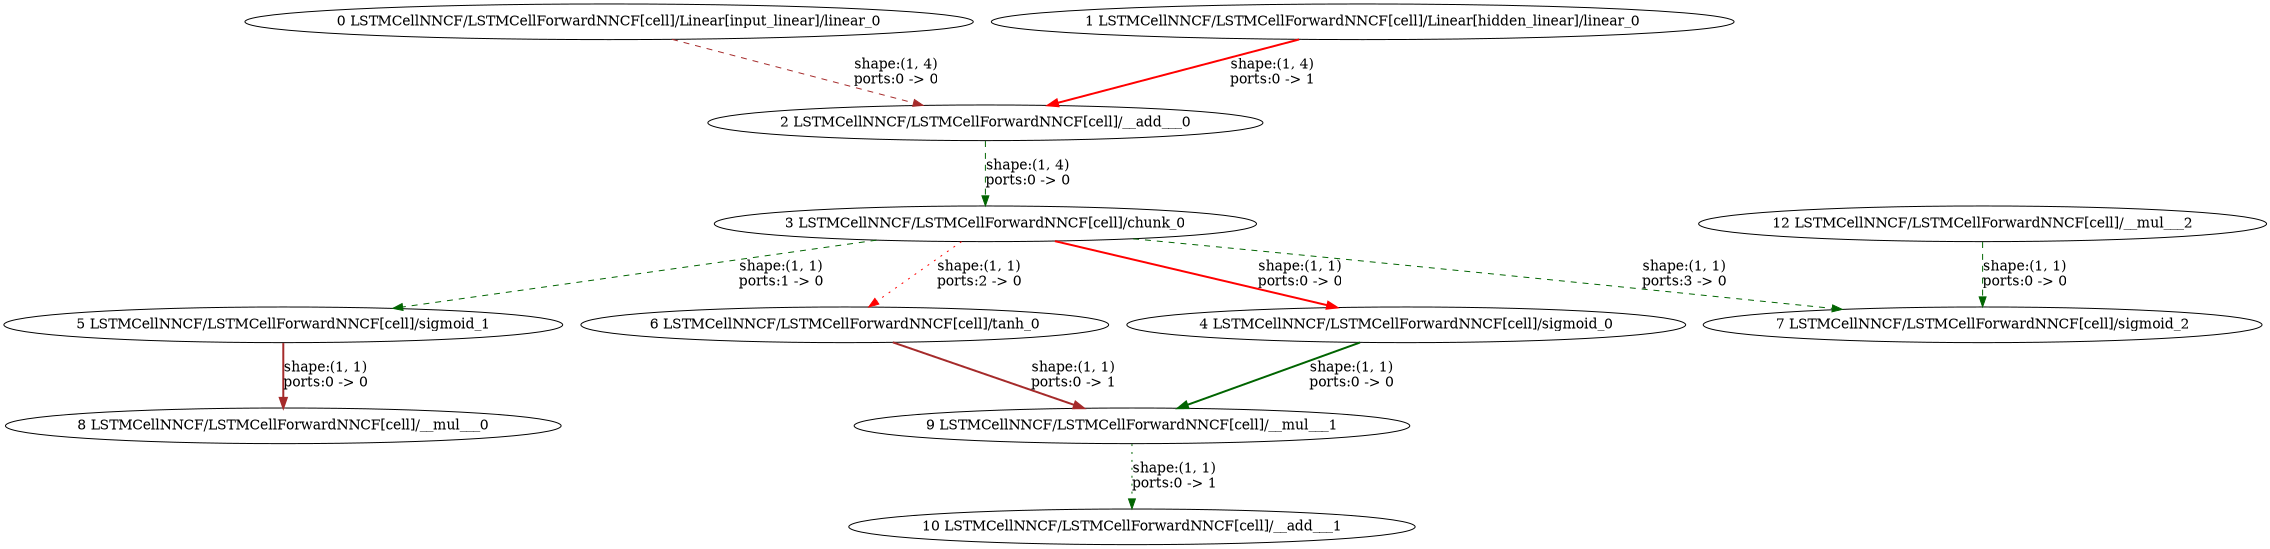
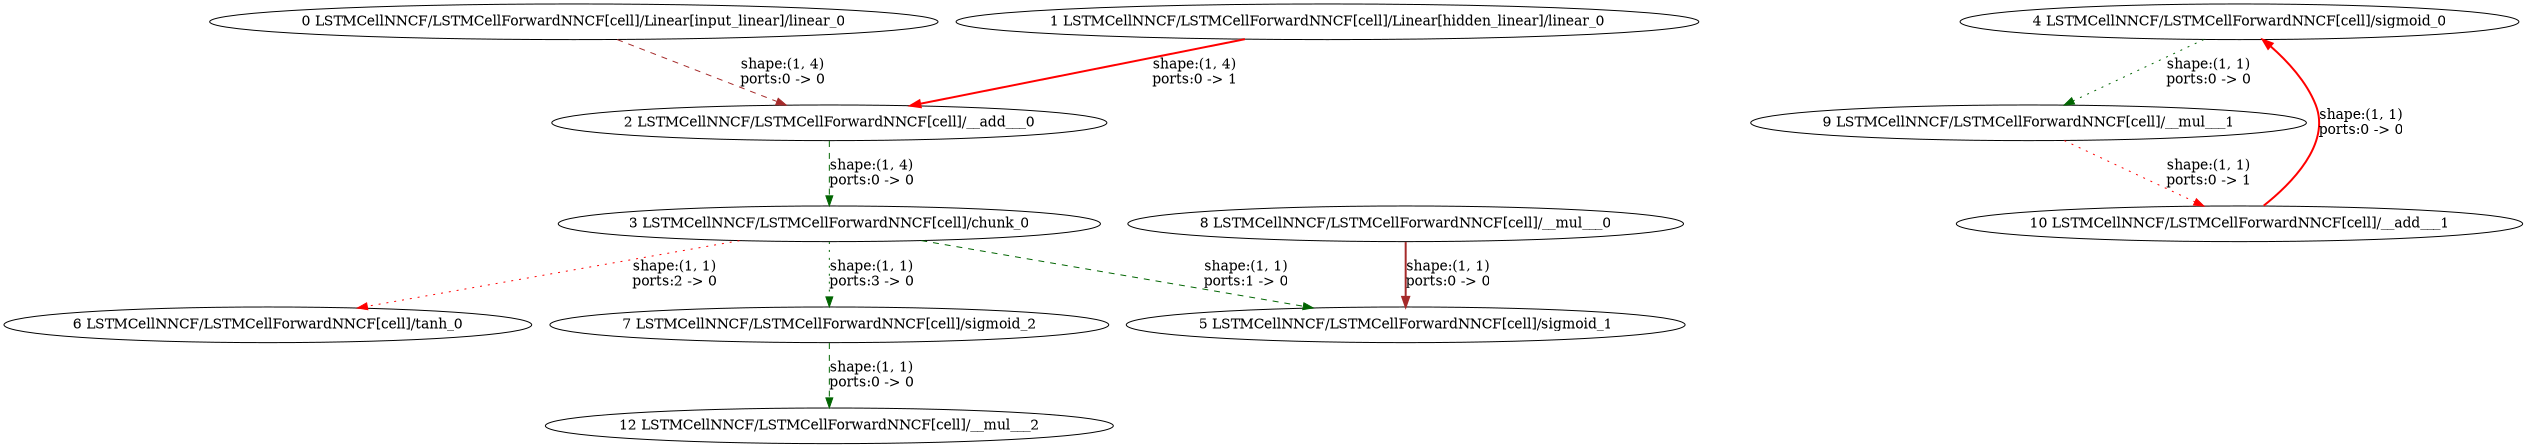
edge "12 LSTMCellNNCF/LSTMCellForwardNNCF[cell]/__mul___2" -> "7 LSTMCellNNCF/LSTMCellForwardNNCF[cell]/sigmoid_2": reversed
edge "3 LSTMCellNNCF/LSTMCellForwardNNCF[cell]/chunk_0" -> "4 LSTMCellNNCF/LSTMCellForwardNNCF[cell]/sigmoid_0": now "10 LSTMCellNNCF/LSTMCellForwardNNCF[cell]/__add___1" -> "4 LSTMCellNNCF/LSTMCellForwardNNCF[cell]/sigmoid_0"
edge "3 LSTMCellNNCF/LSTMCellForwardNNCF[cell]/chunk_0" -> "7 LSTMCellNNCF/LSTMCellForwardNNCF[cell]/sigmoid_2": style dashed -> dotted
edge "5 LSTMCellNNCF/LSTMCellForwardNNCF[cell]/sigmoid_1" -> "8 LSTMCellNNCF/LSTMCellForwardNNCF[cell]/__mul___0": reversed
edge "6 LSTMCellNNCF/LSTMCellForwardNNCF[cell]/tanh_0" -> "9 LSTMCellNNCF/LSTMCellForwardNNCF[cell]/__mul___1": removed, label "shape:(1, 1) ports:0 -> 1"
edge "4 LSTMCellNNCF/LSTMCellForwardNNCF[cell]/sigmoid_0" -> "9 LSTMCellNNCF/LSTMCellForwardNNCF[cell]/__mul___1": style bold -> dotted
edge "9 LSTMCellNNCF/LSTMCellForwardNNCF[cell]/__mul___1" -> "10 LSTMCellNNCF/LSTMCellForwardNNCF[cell]/__add___1": color darkgreen -> red
